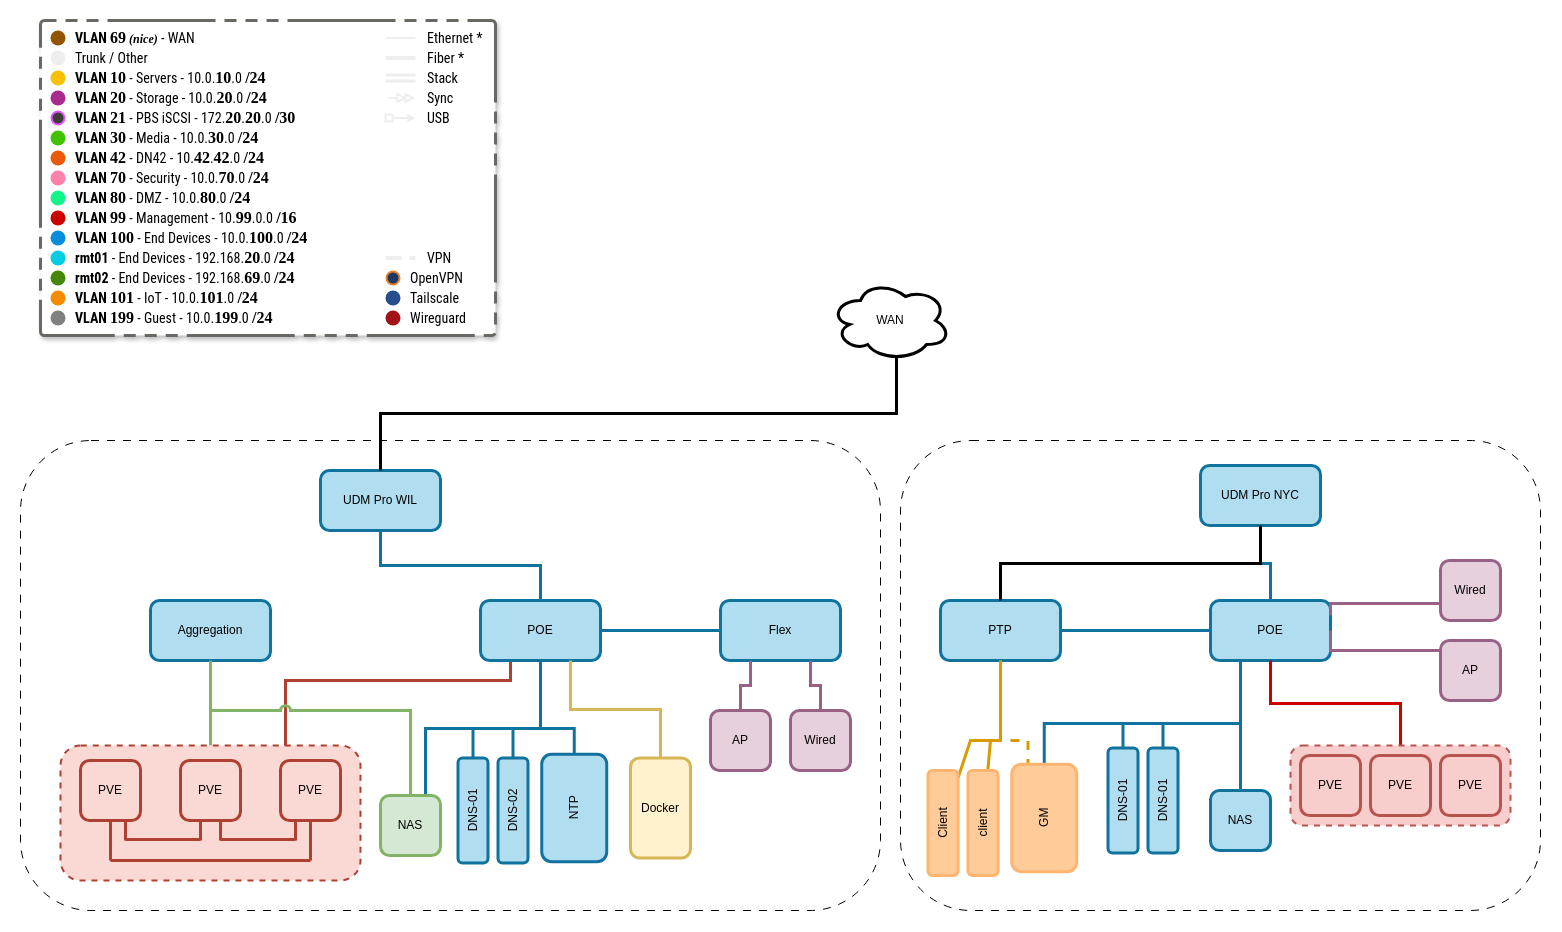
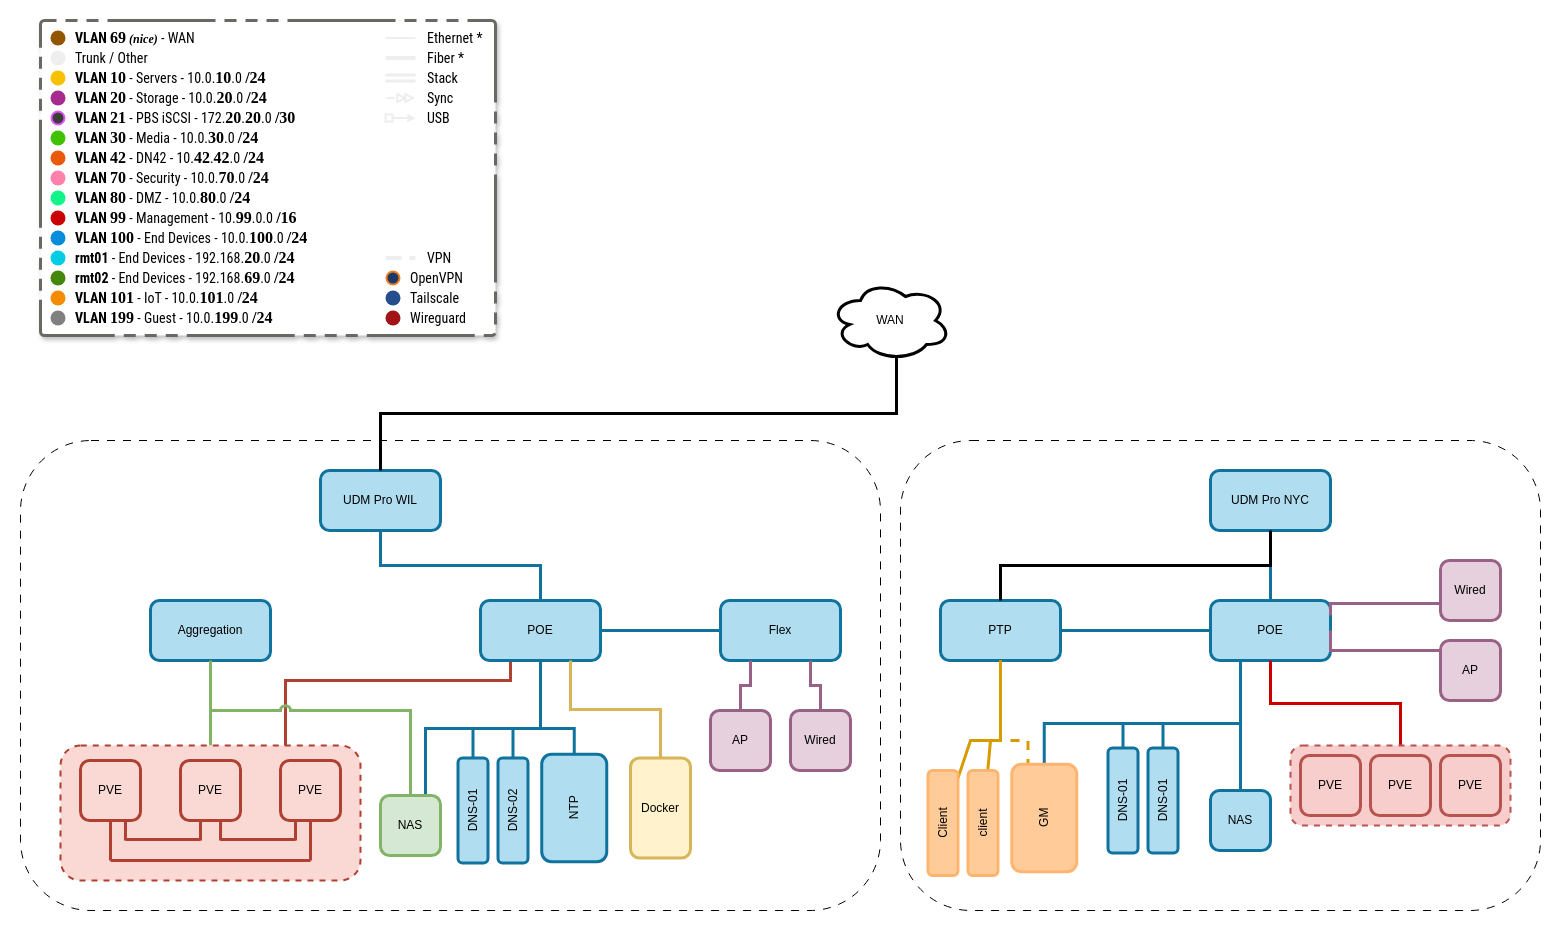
node "UDM Pro NYC": moved (1261, 496) -> (1271, 501)
